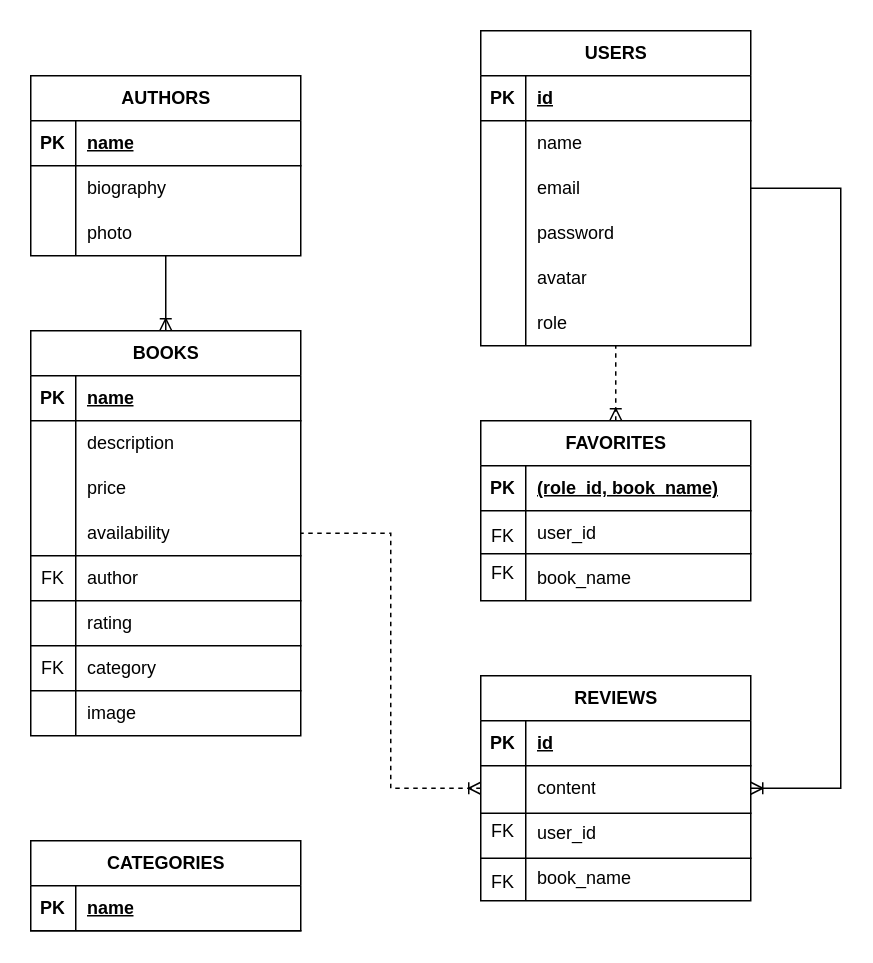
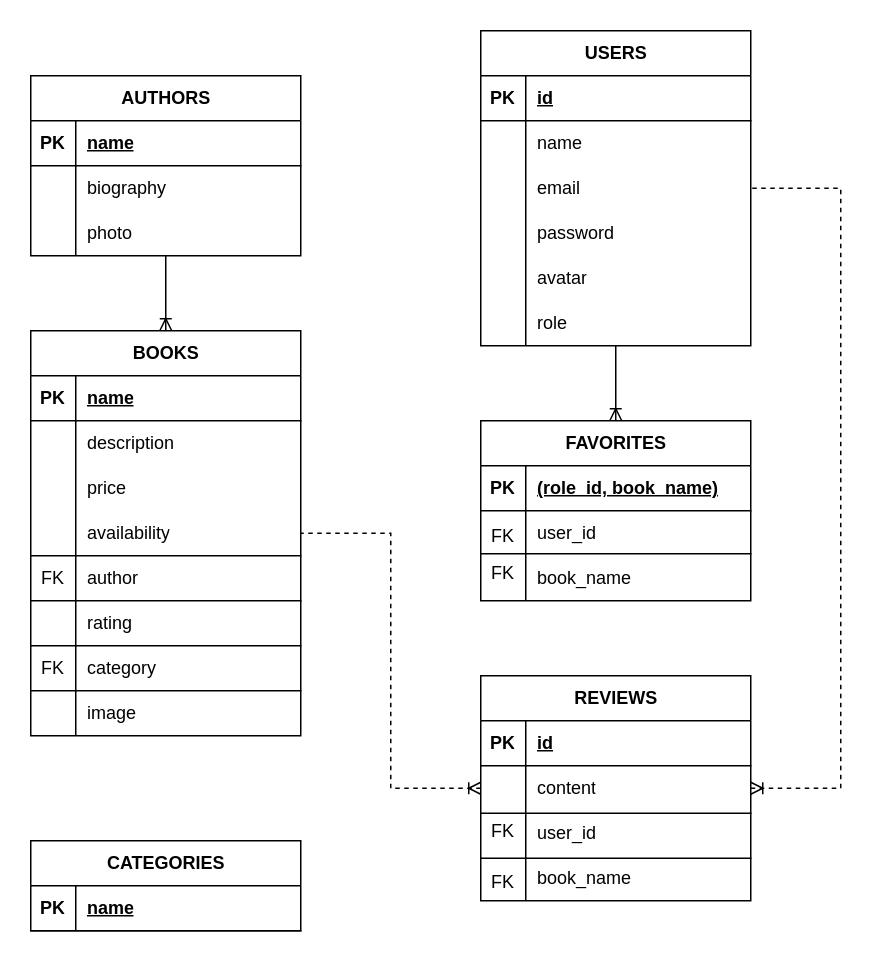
edge "USERS" -> "FAVORITES": style dashed -> solid
edge "USERS" -> "REVIEWS": style solid -> dashed
